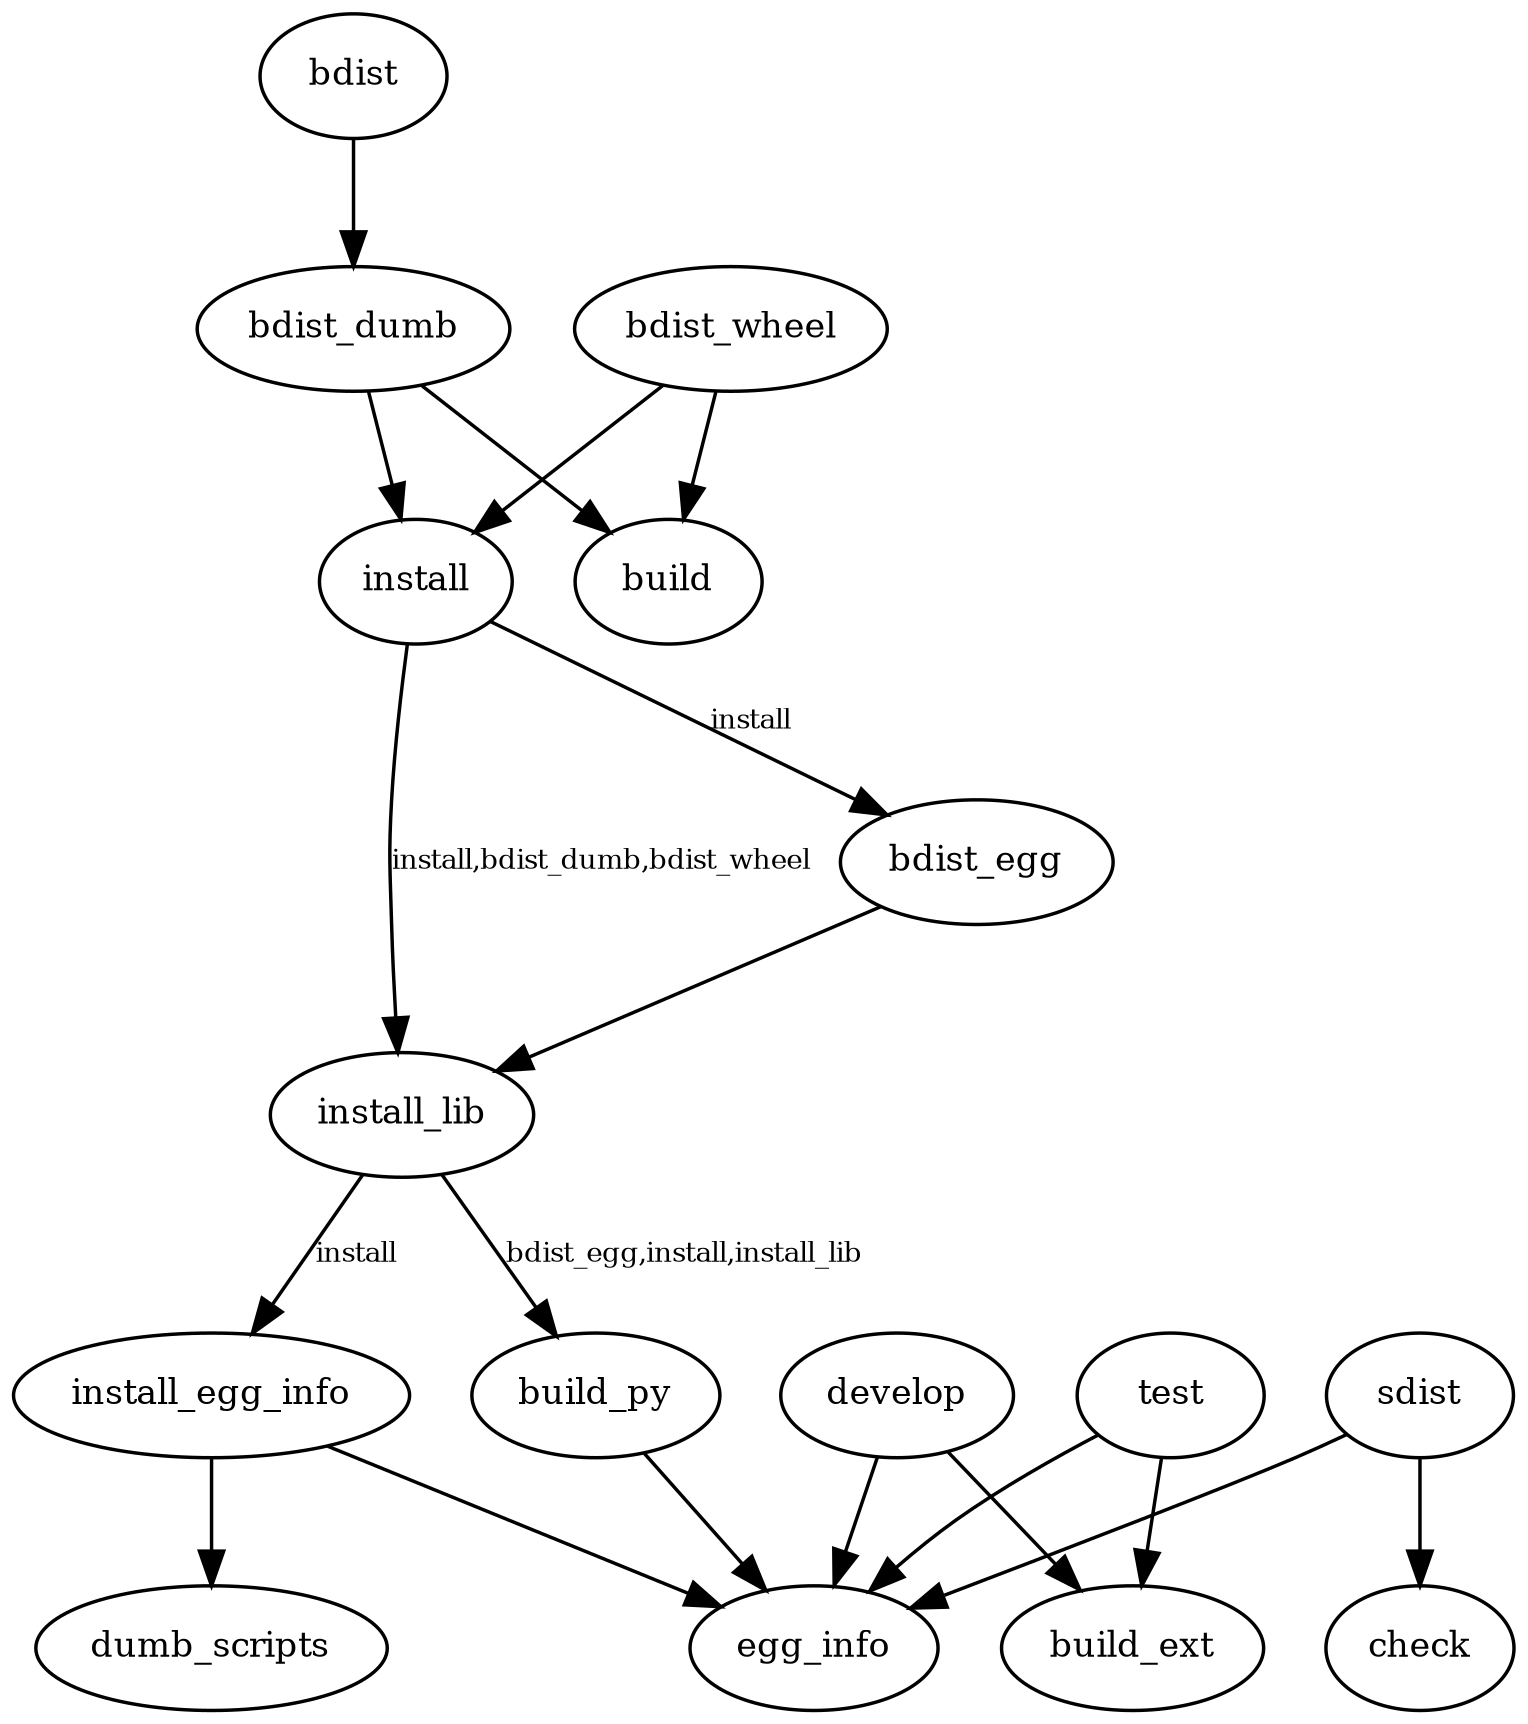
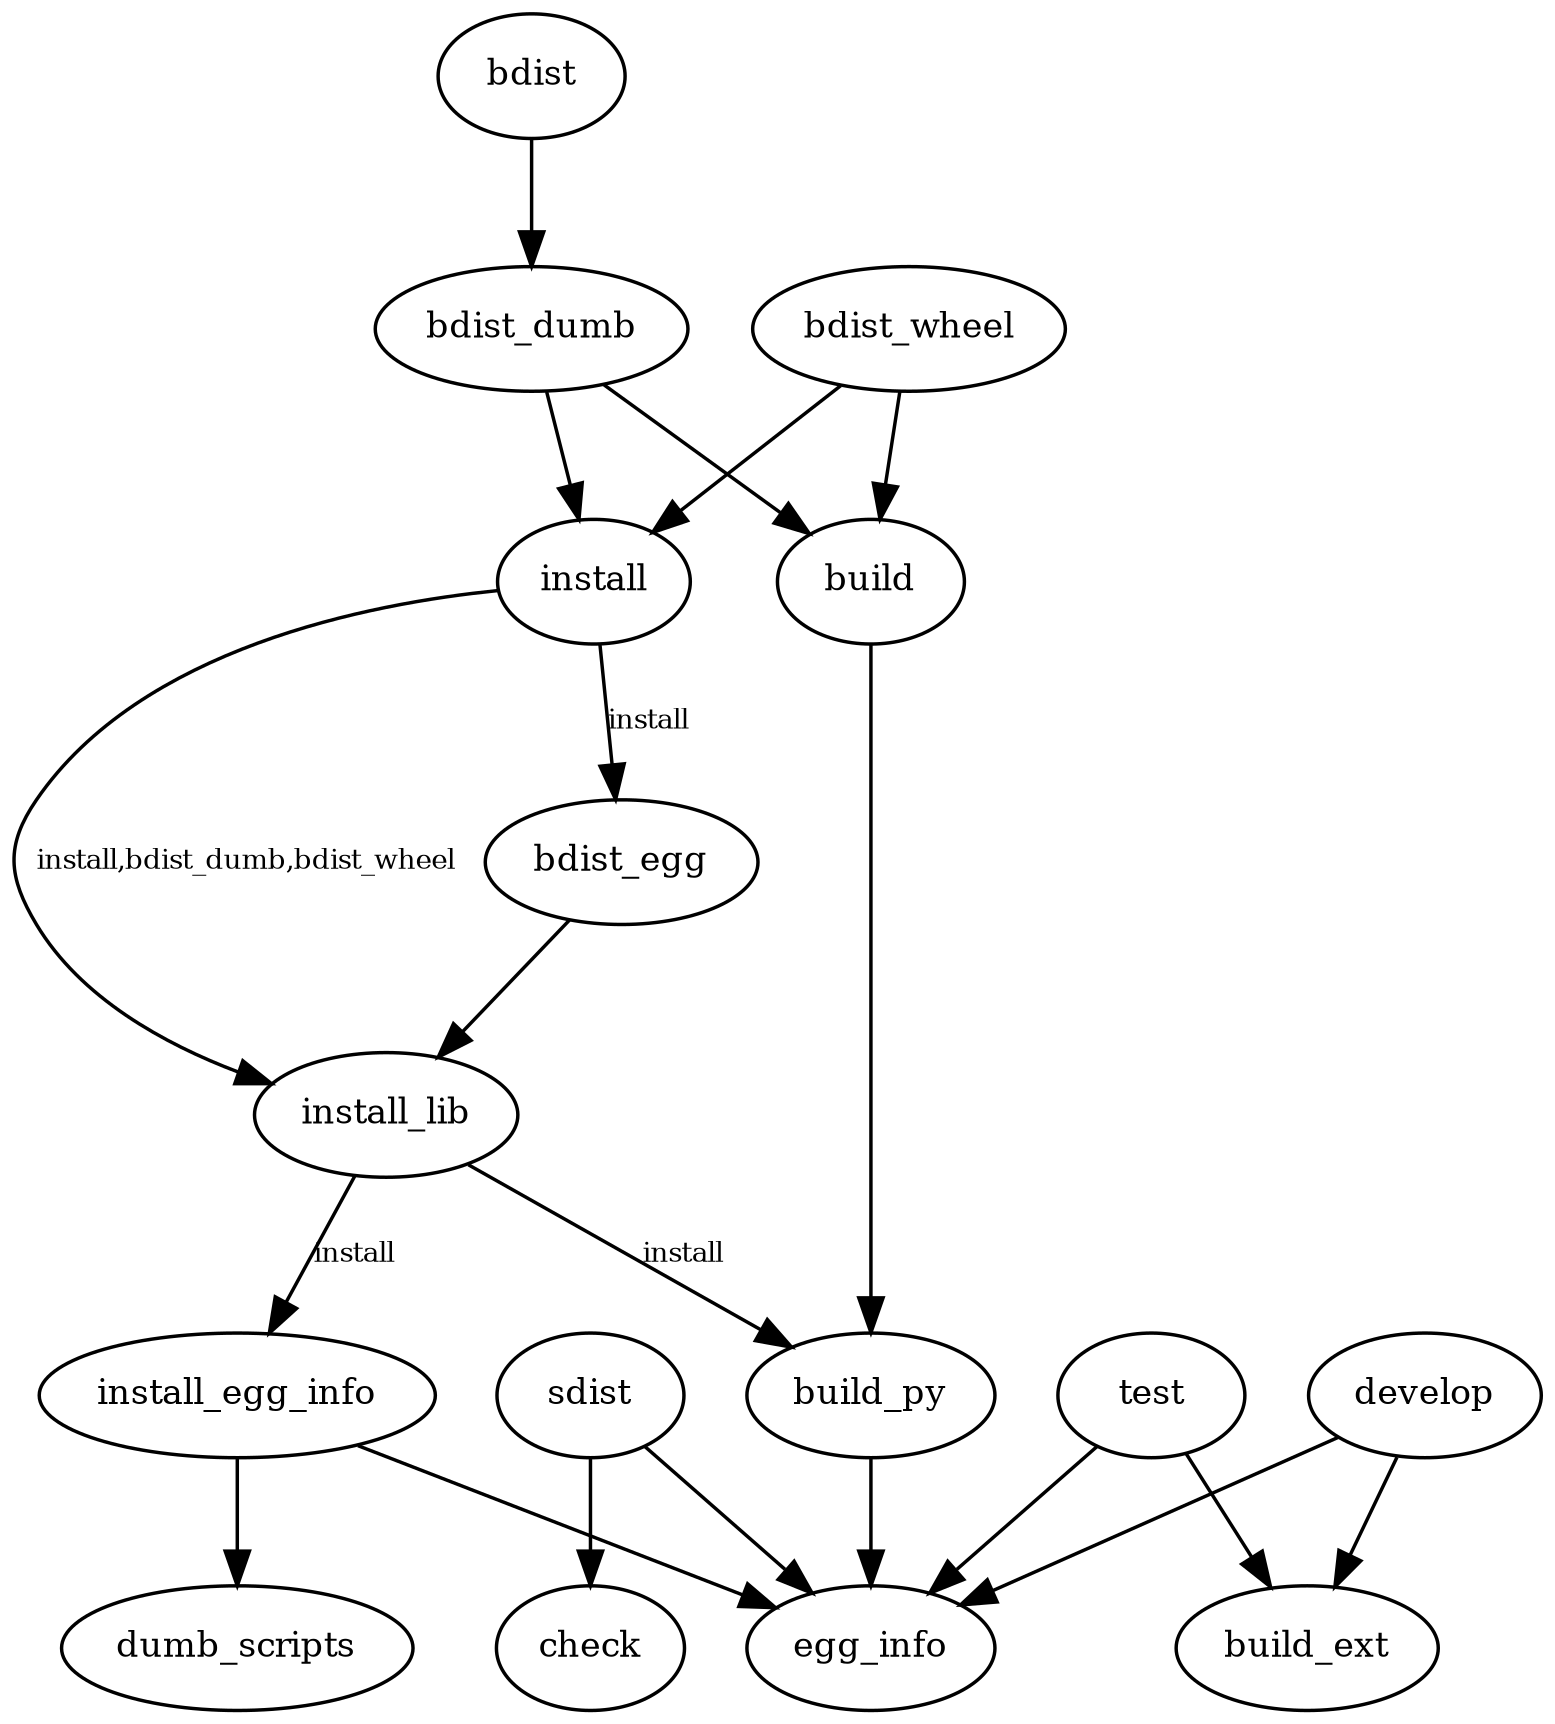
edge "build" -> "build_py": added
edge "install_lib" -> "build_py": label "bdist_egg,install,install_lib" -> "install"
